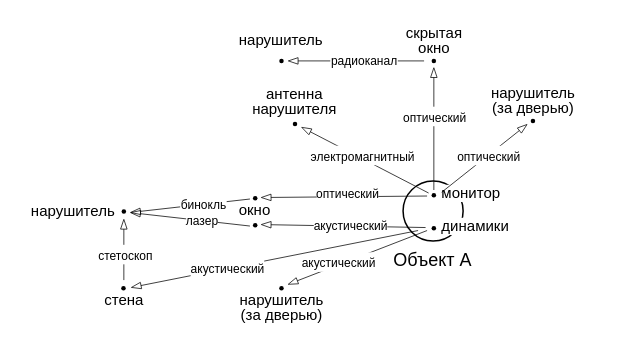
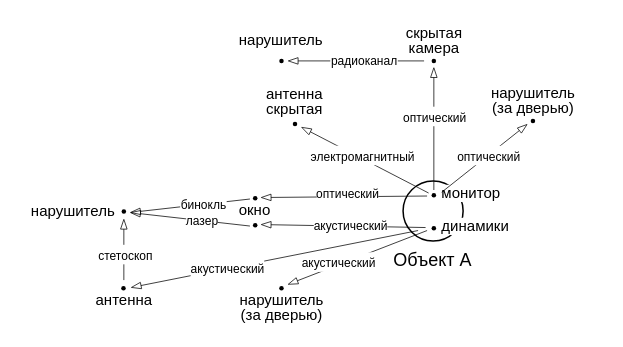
node "скрытая окно": label "скрытая окно" -> "скрытая камера"
node "антенна нарушителя": label "антенна нарушителя" -> "антенна скрытая"
node "стена": label "стена" -> "антенна"
